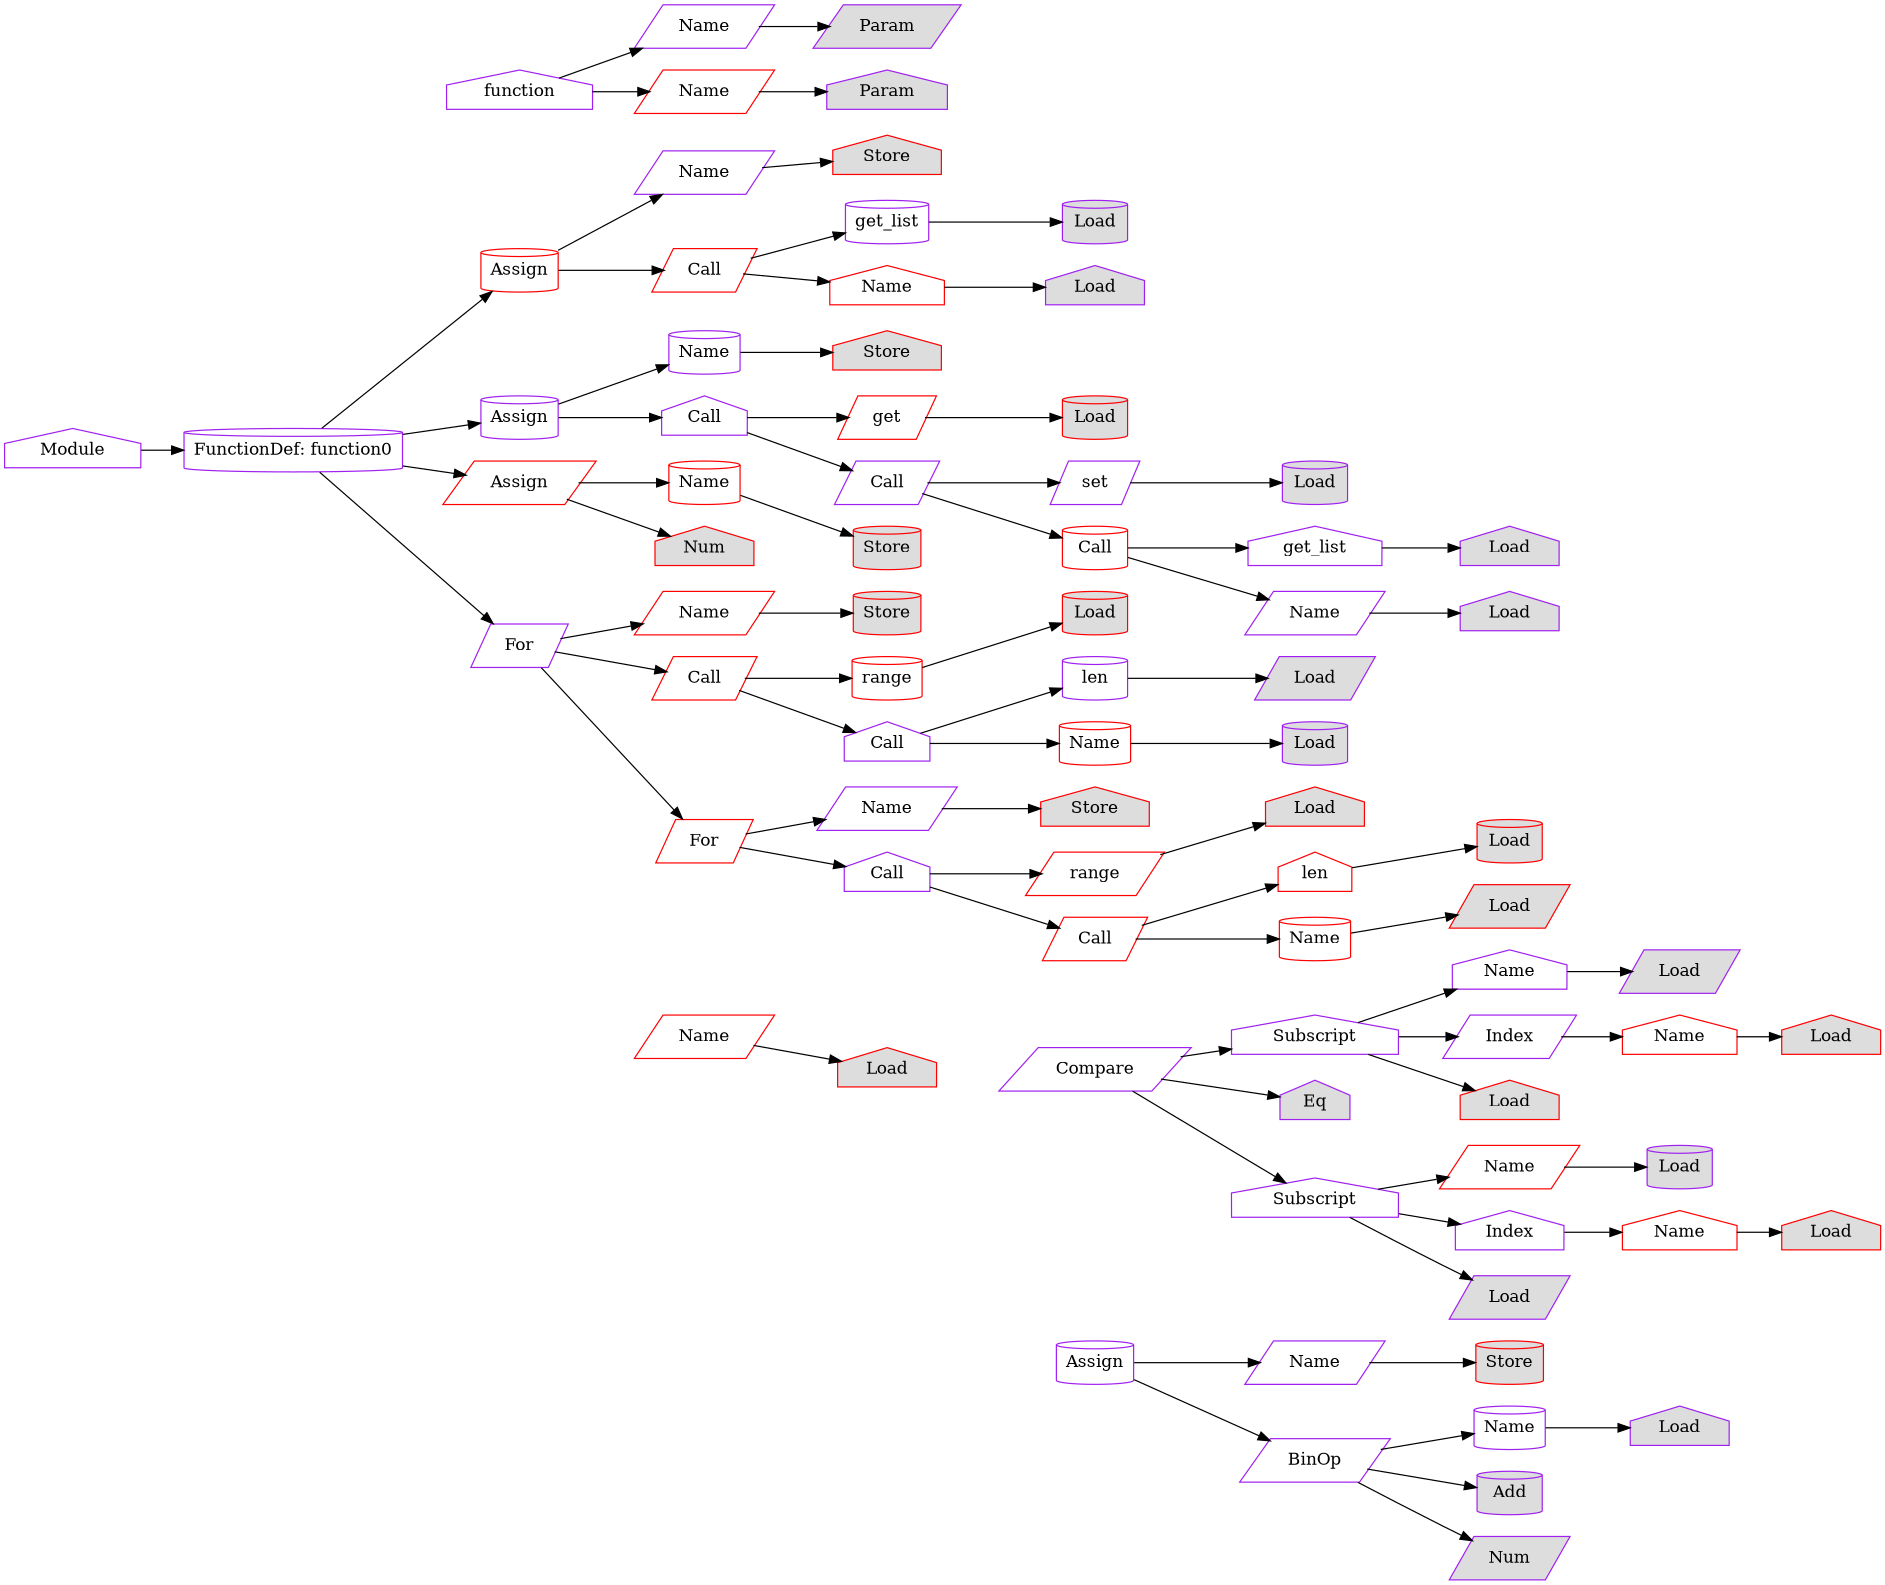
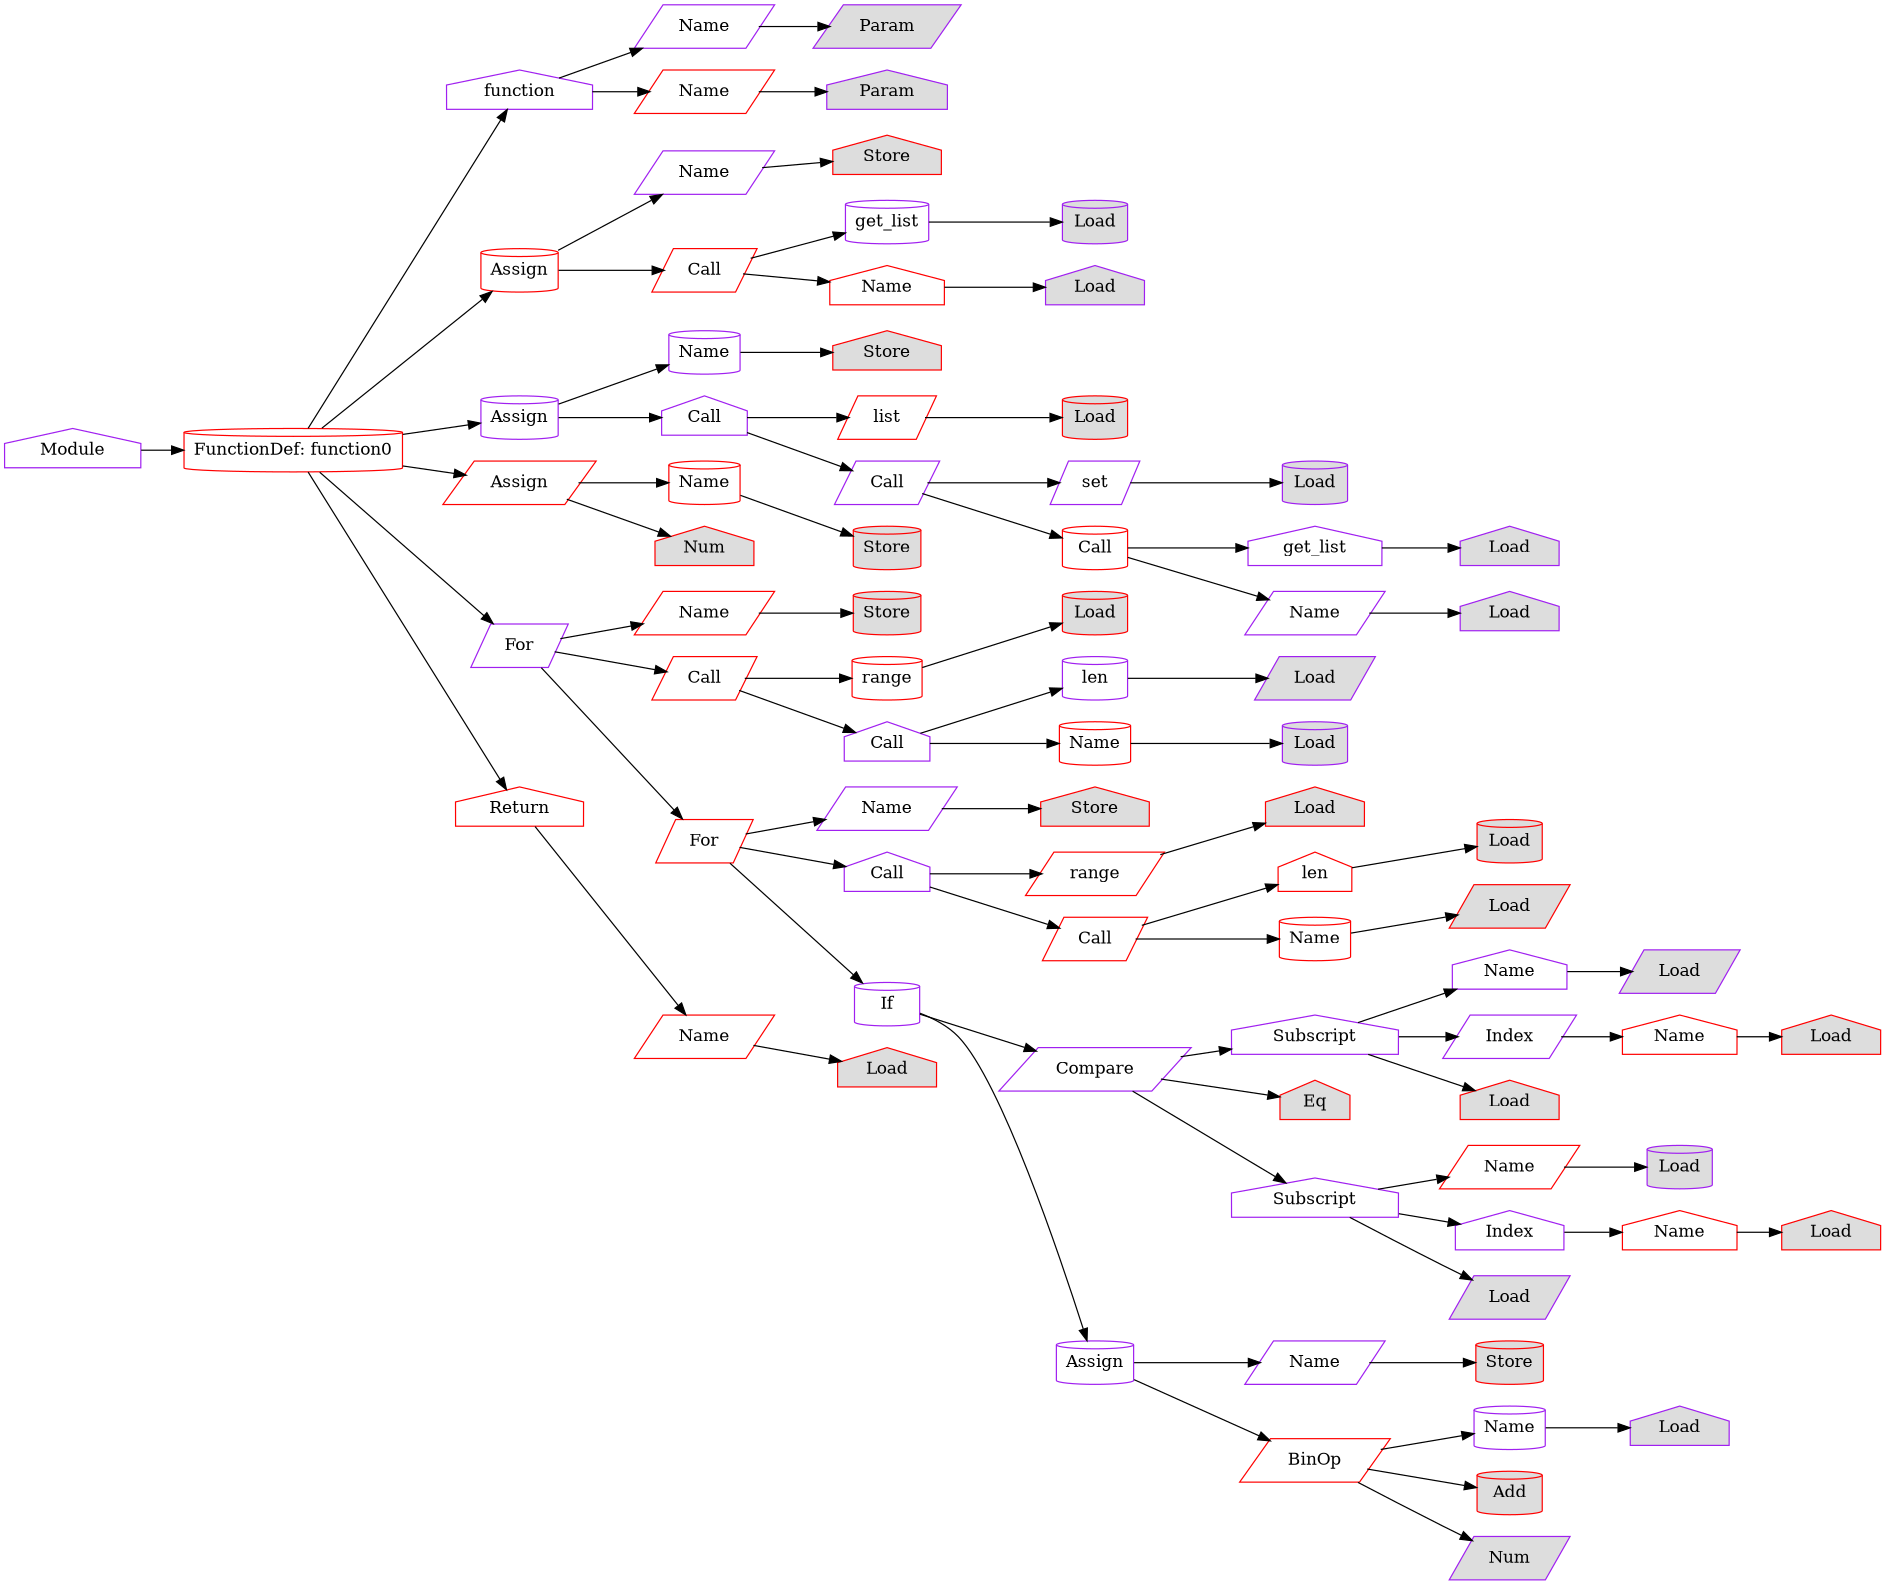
edge "FunctionDef: function0" -> "function": added
node "get": label "get" -> "list"
node "FunctionDef: function0": color purple -> red
node "Return": added
node "If": added
node "Eq": color purple -> red
node "BinOp": color purple -> red
node "Add": color purple -> red
